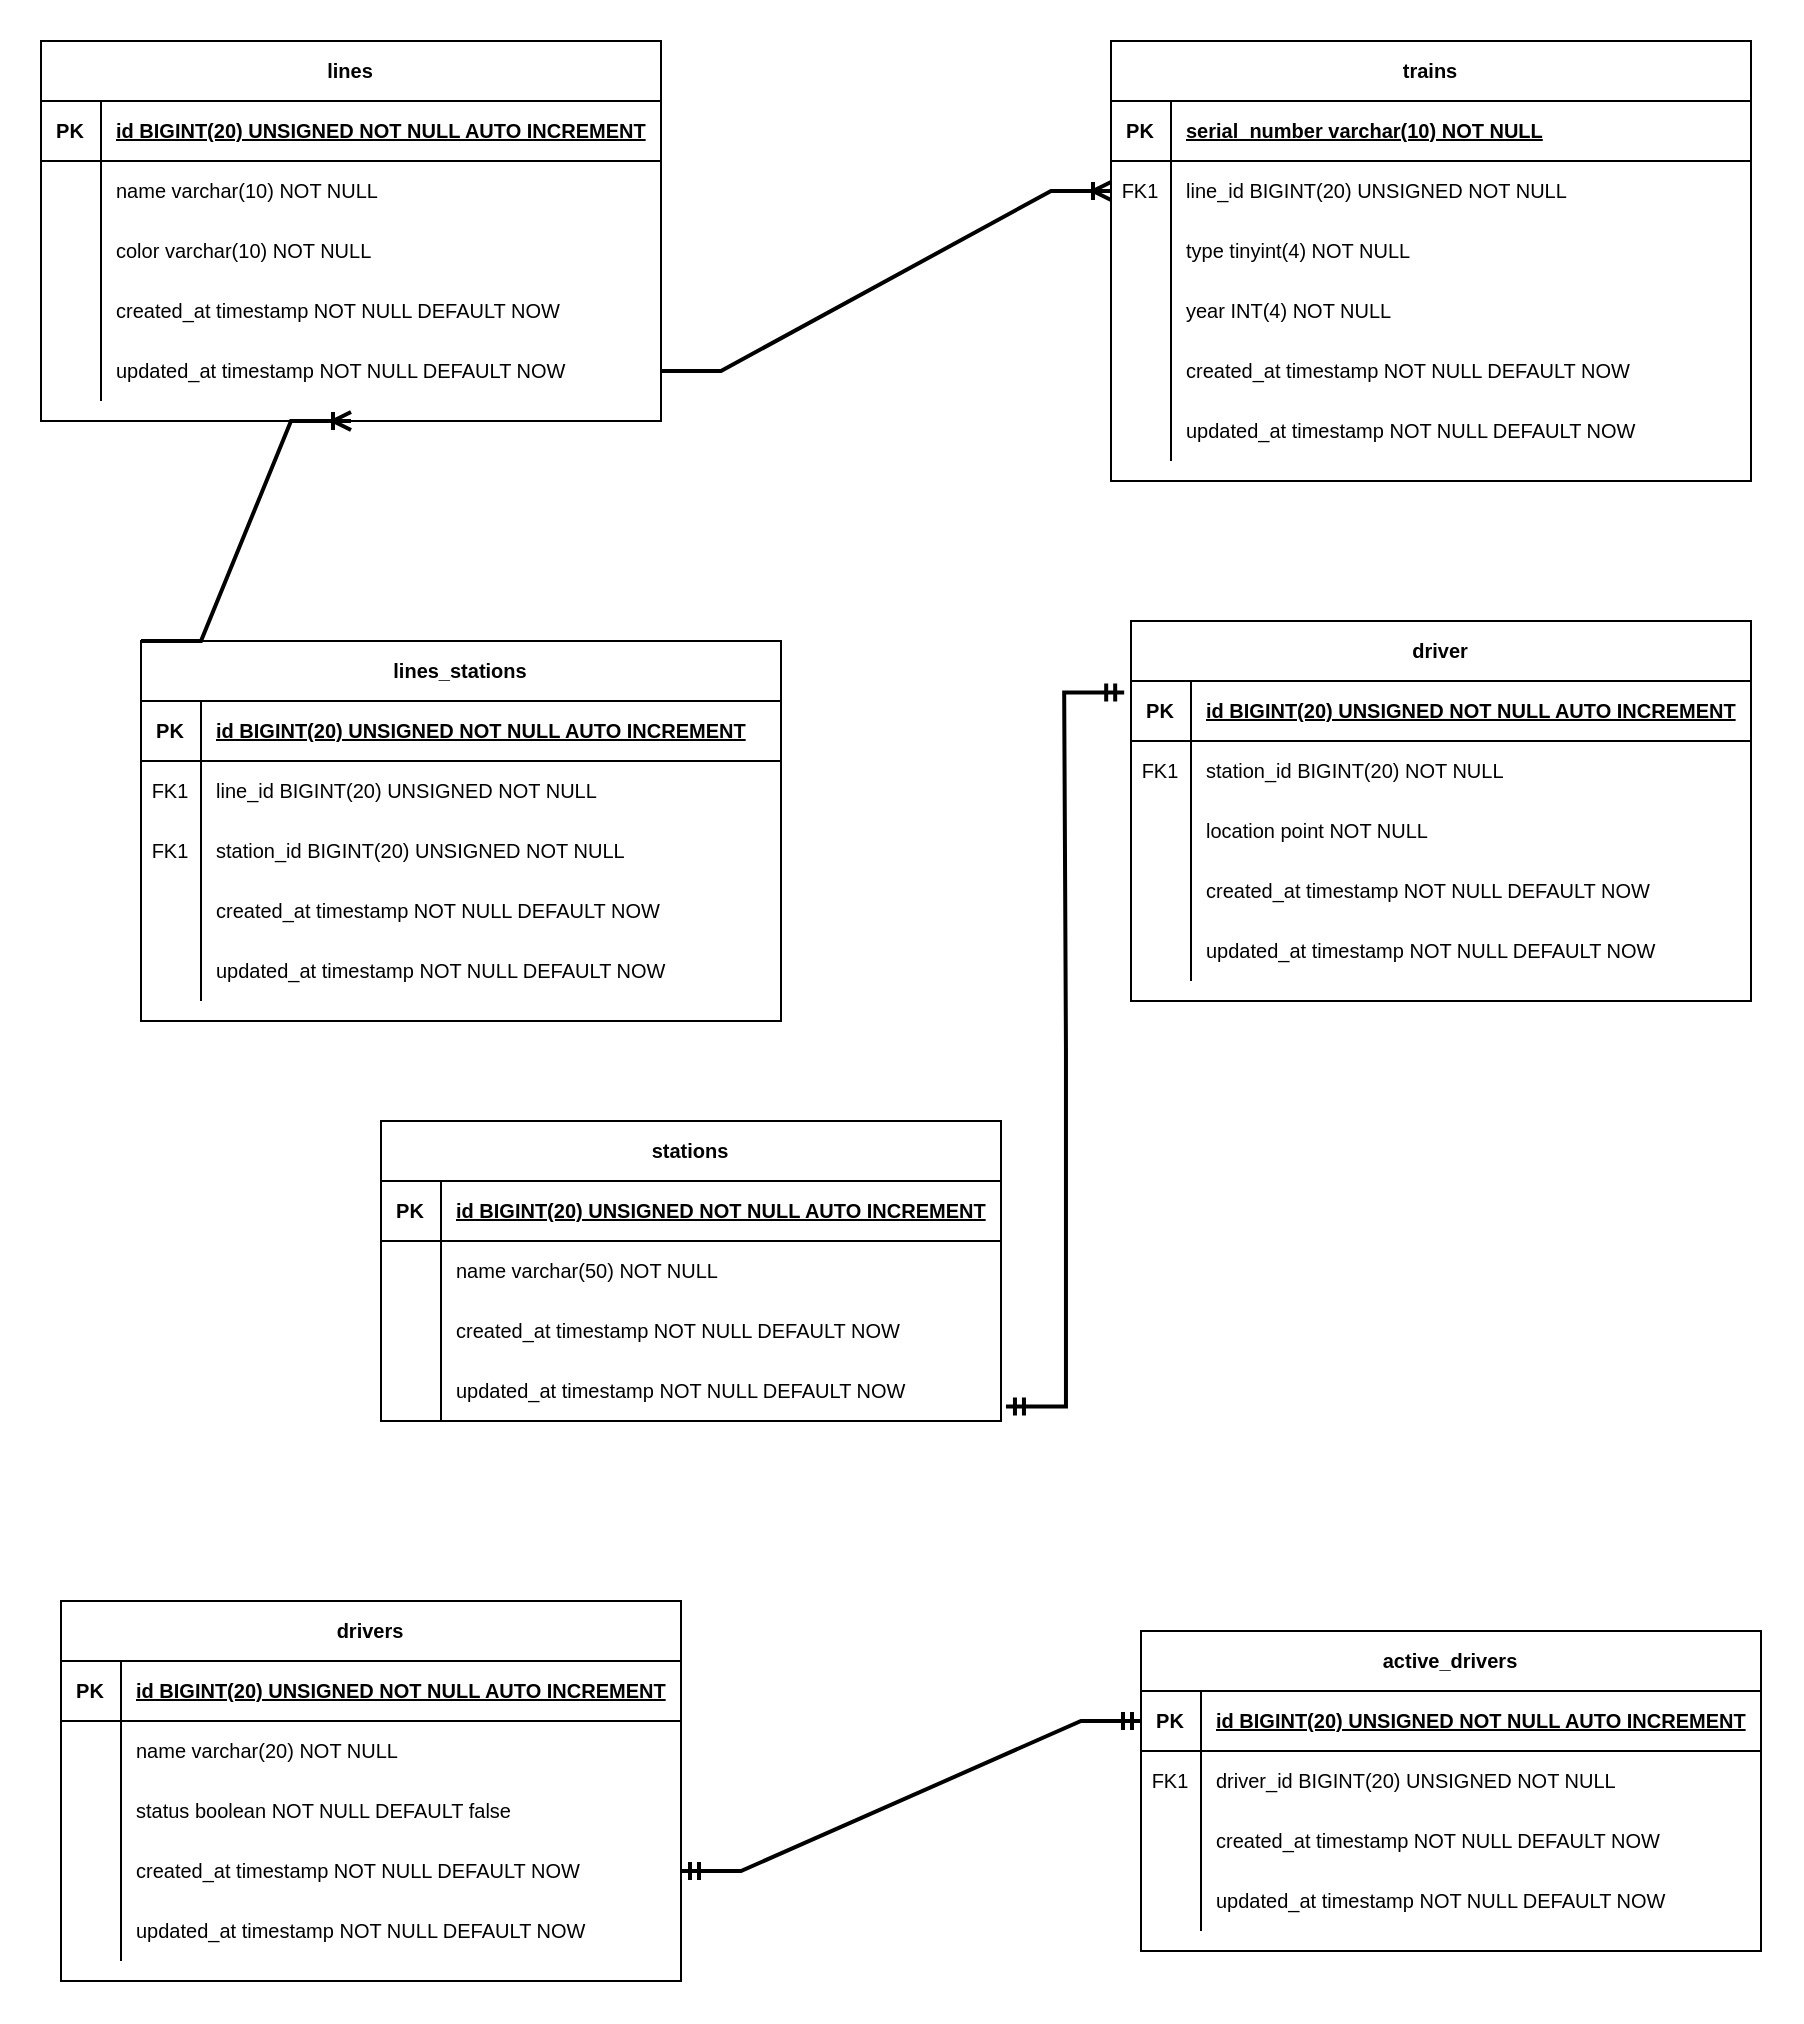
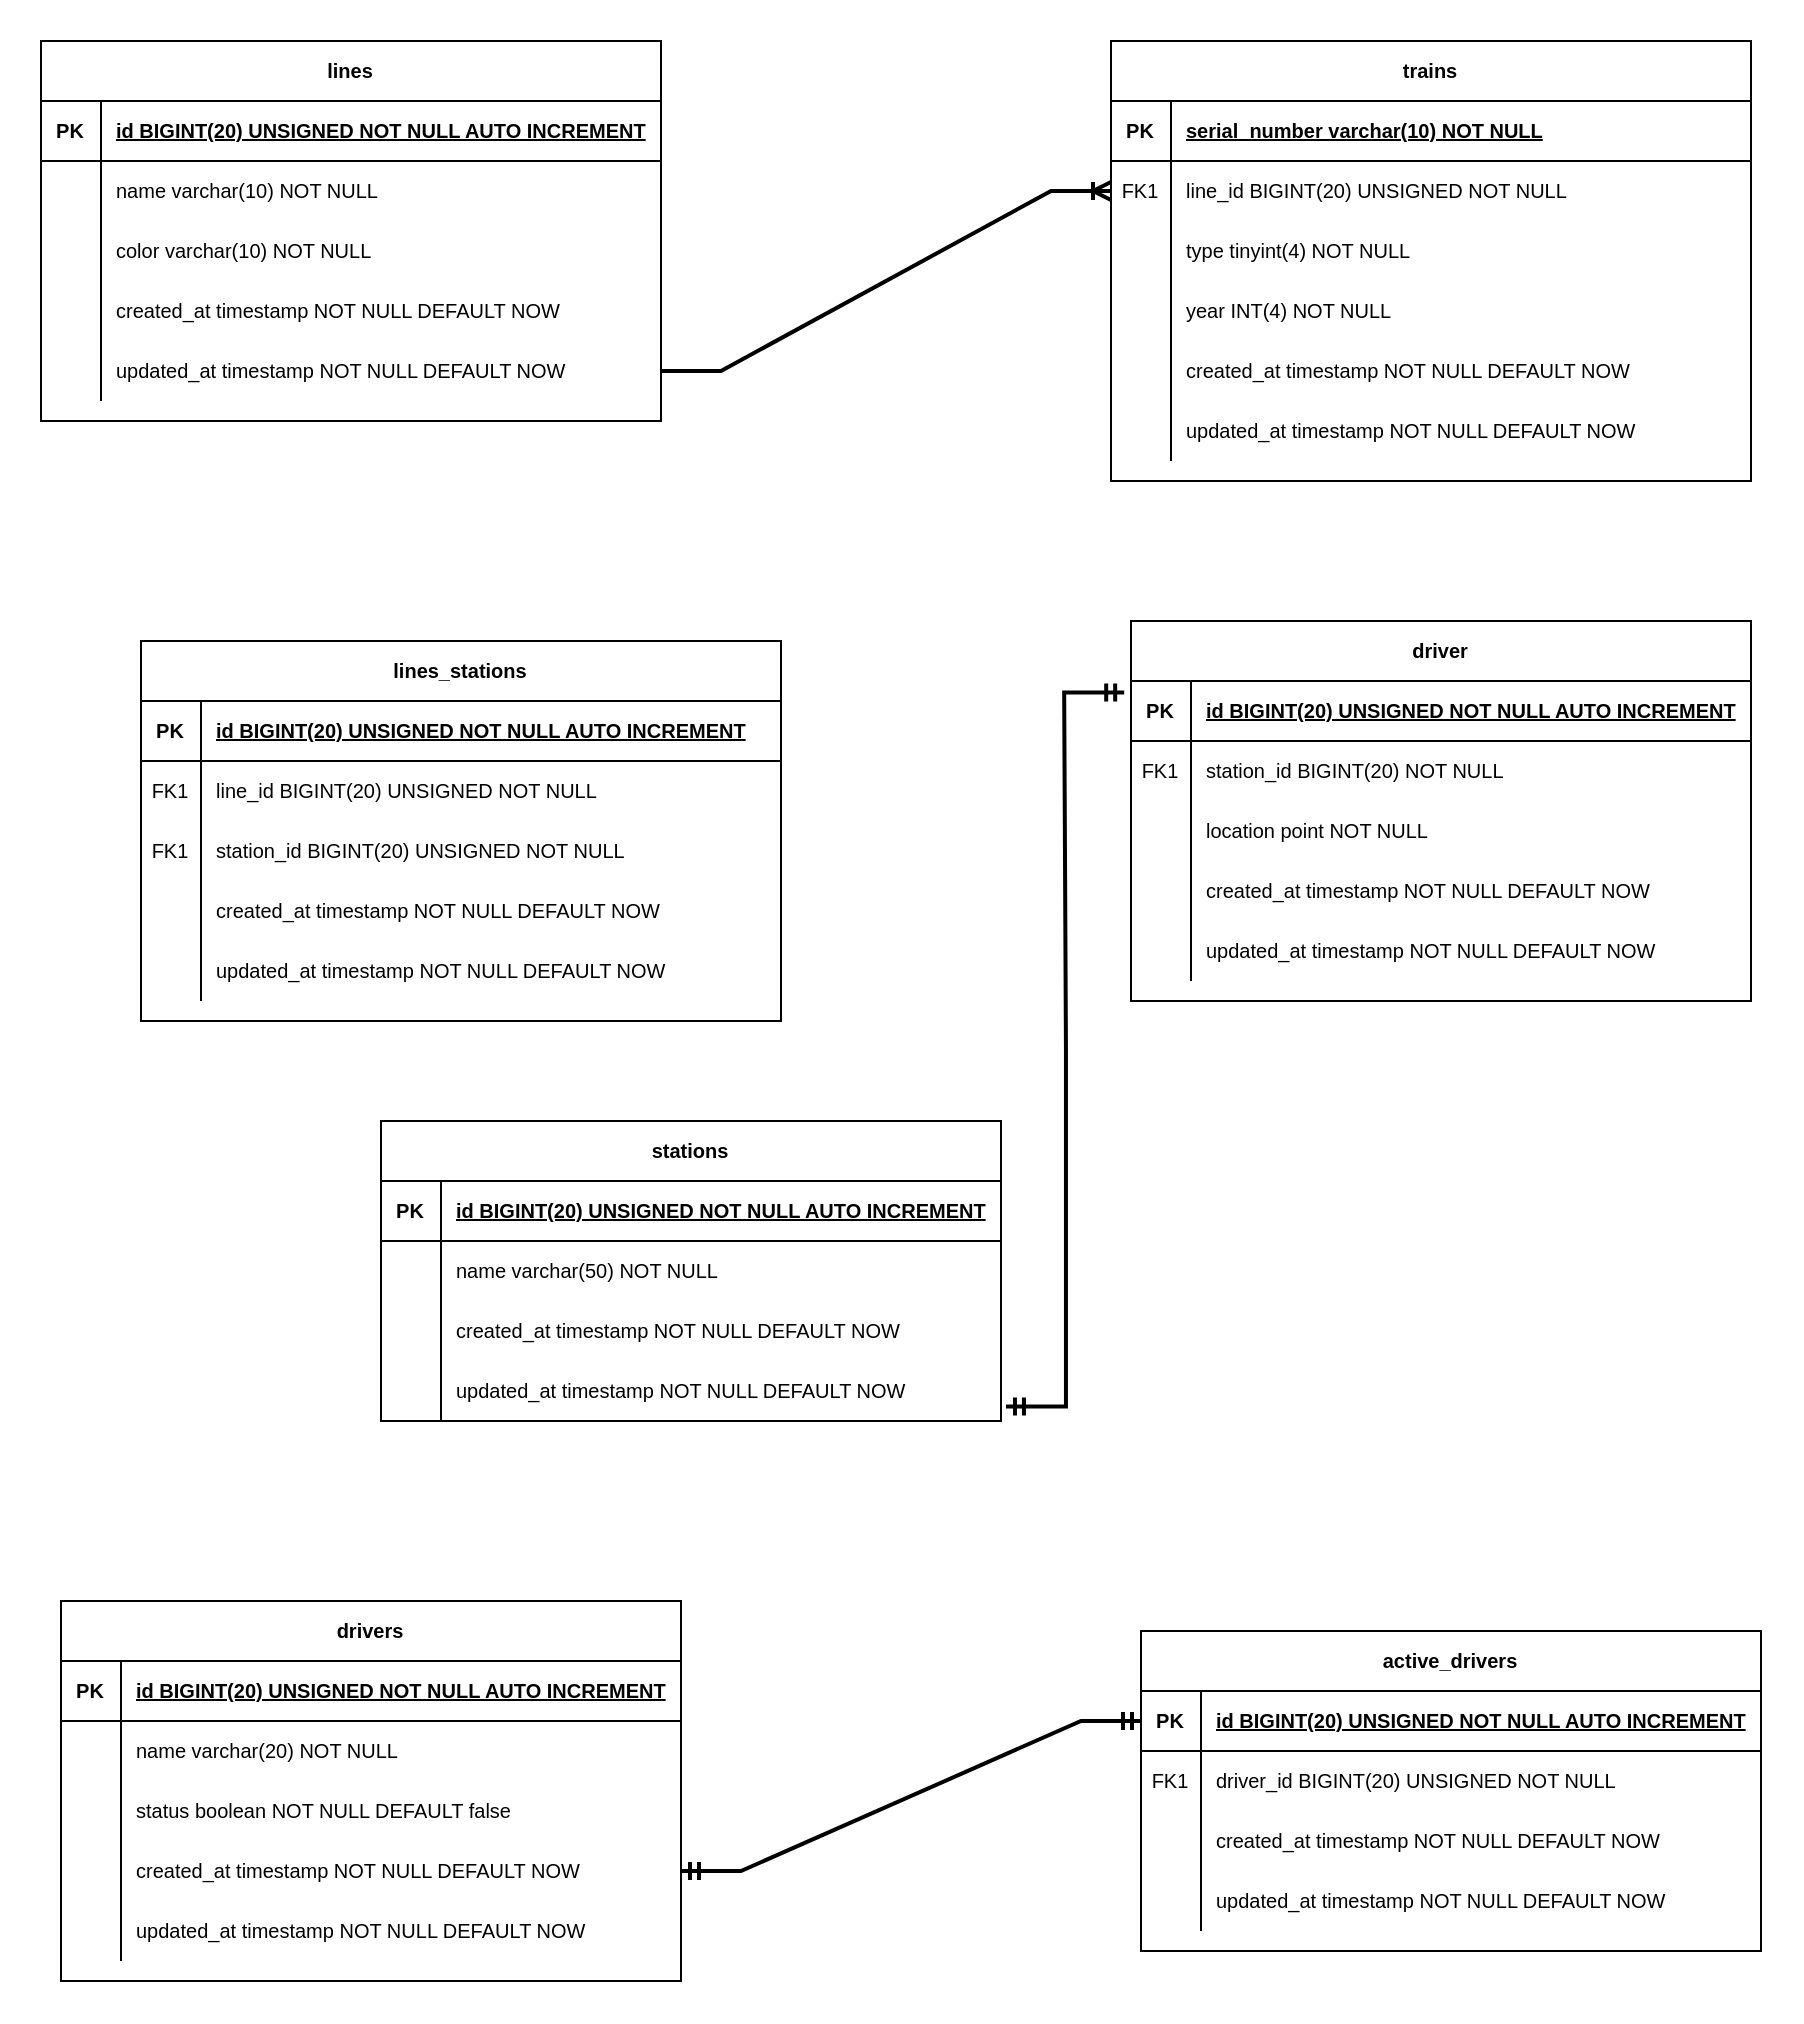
edge "lines_stations" -> "lines": removed
